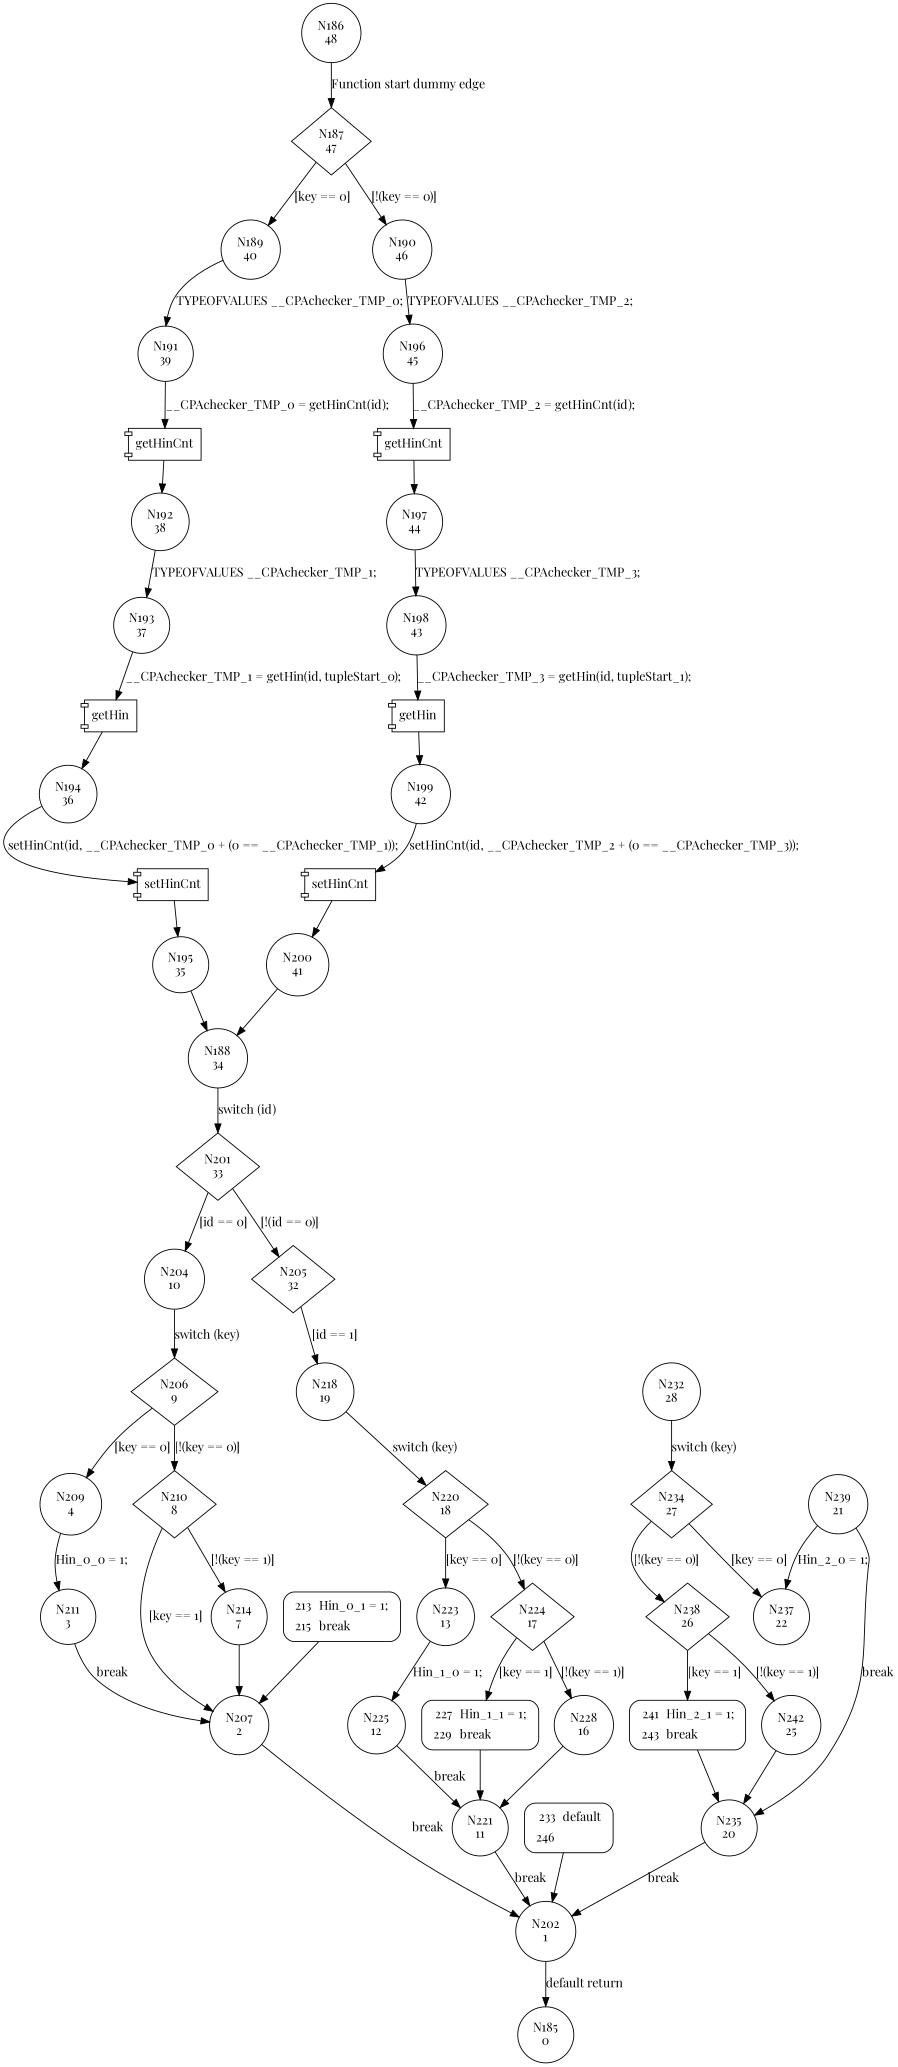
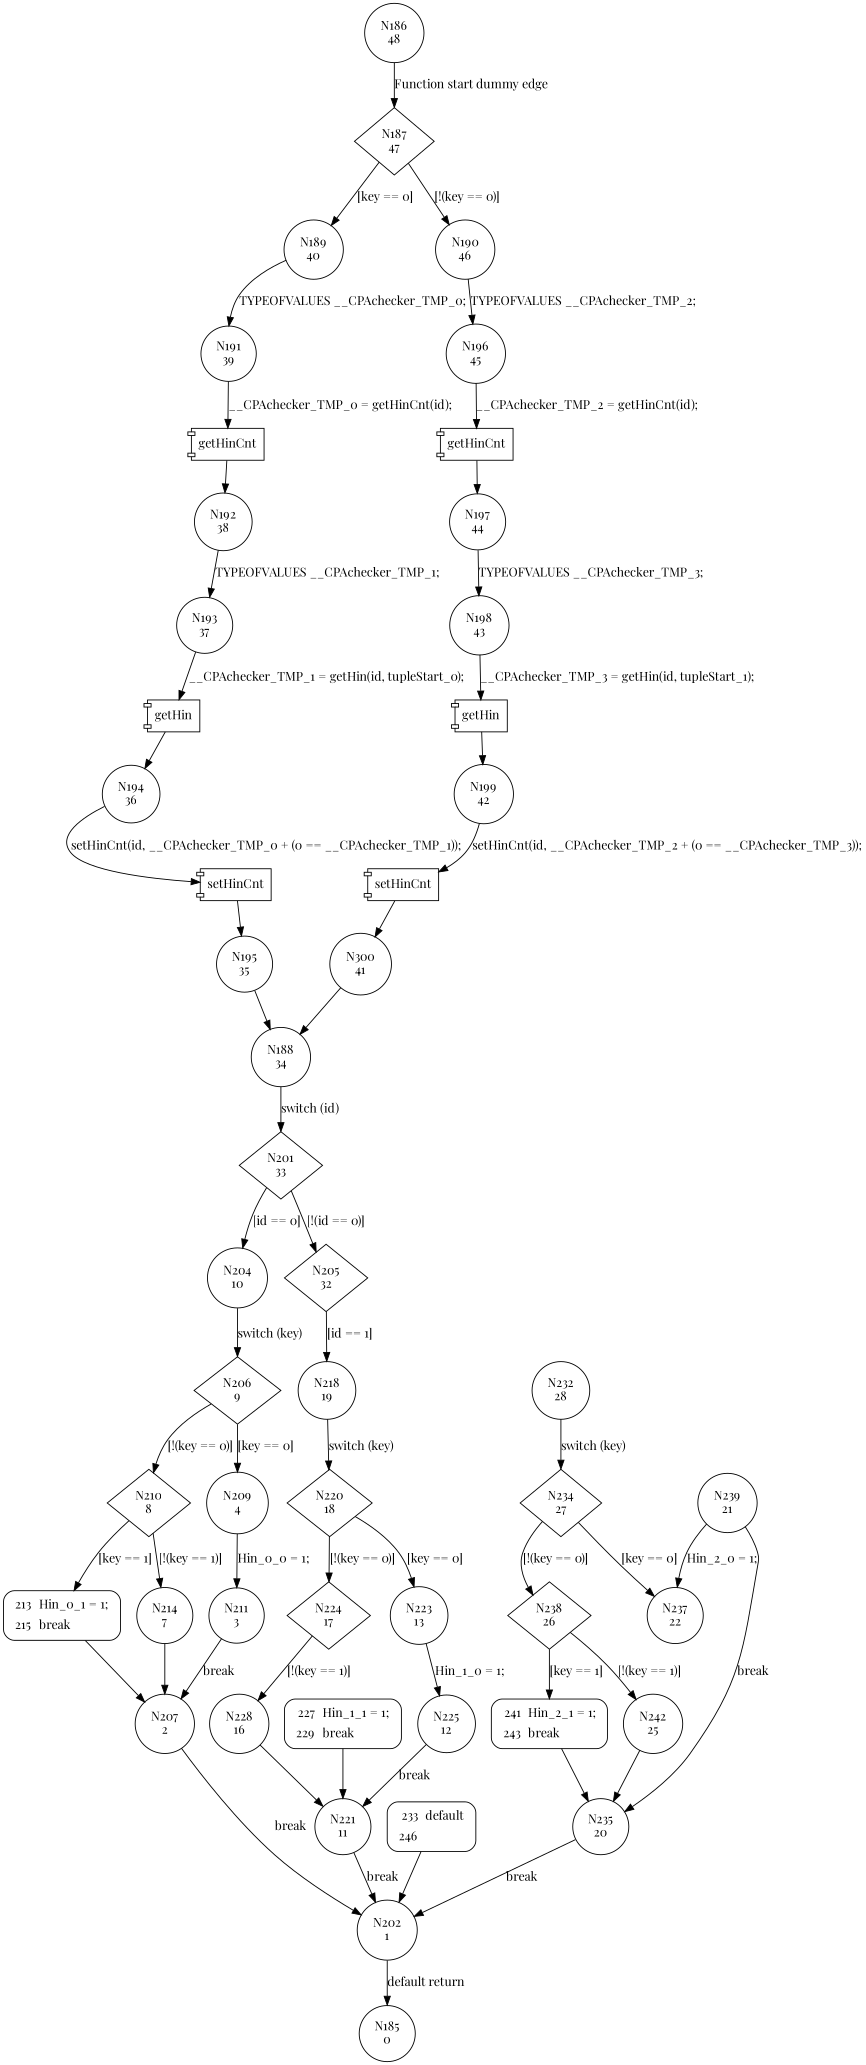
node "N200 41": label "N200 41" -> "N300 41"
edge "N210 8" -> "N207 2": now "N210 8" -> "213"
edge "N224 17" -> "227": removed, label "[key == 1]"
